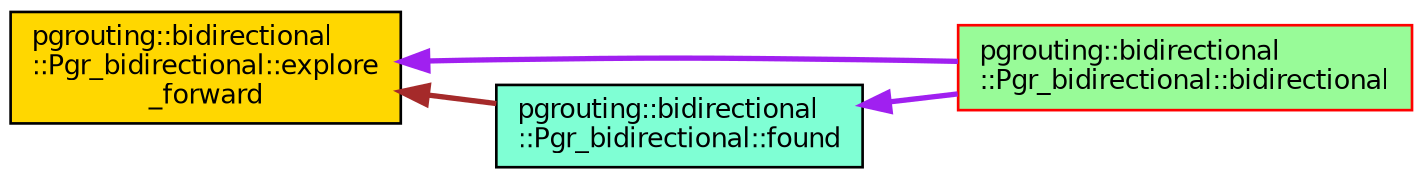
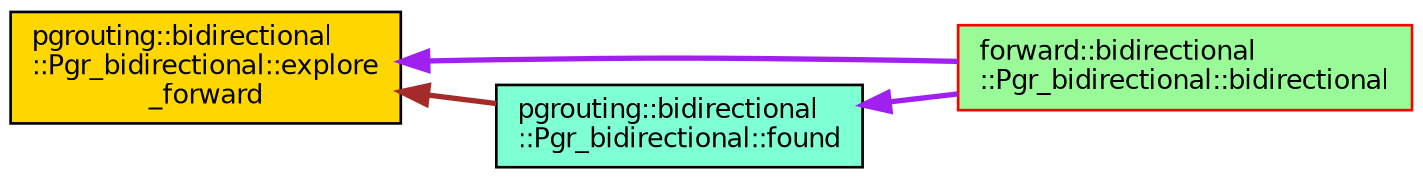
node "pgrouting::bidirectional ::Pgr_bidirectional::bidirectional": label "pgrouting::bidirectional ::Pgr_bidirectional::bidirectional" -> "forward::bidirectional ::Pgr_bidirectional::bidirectional"
